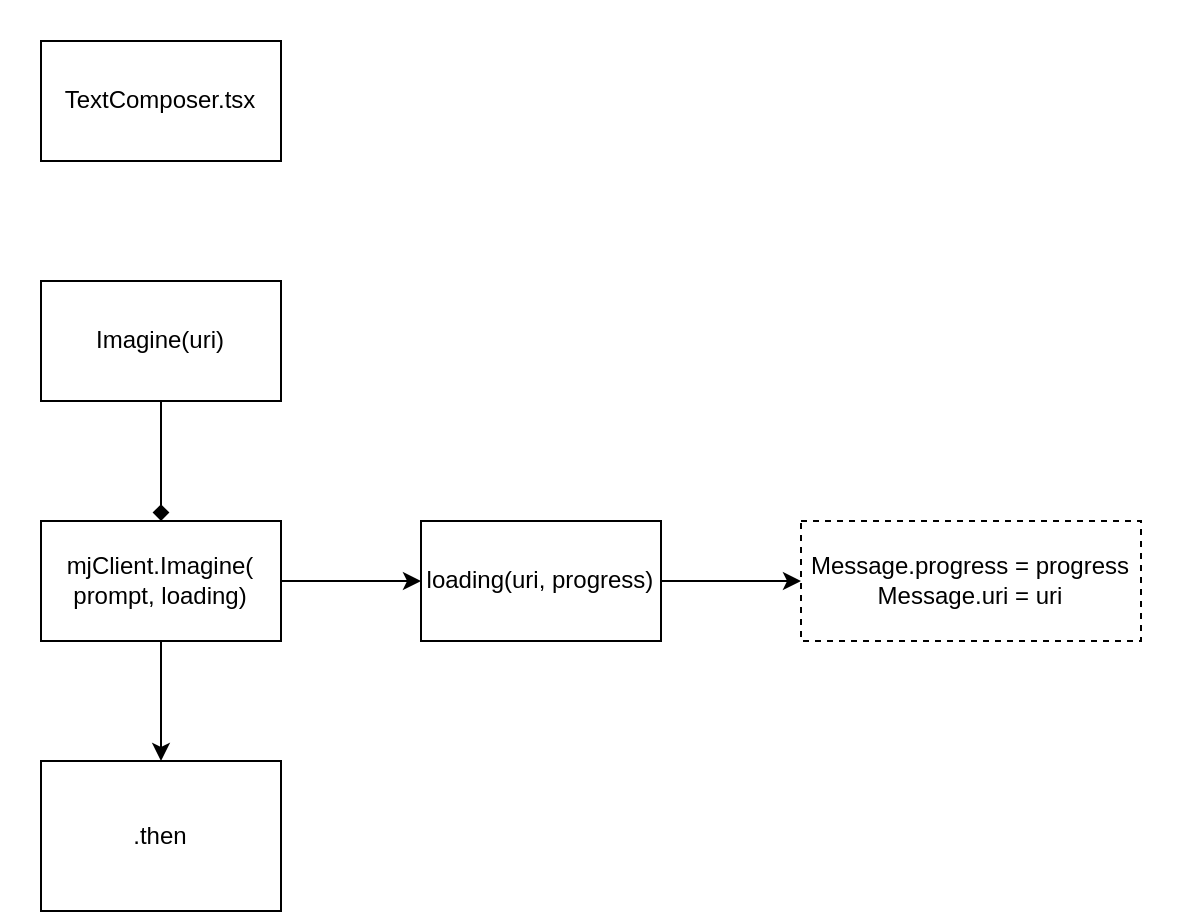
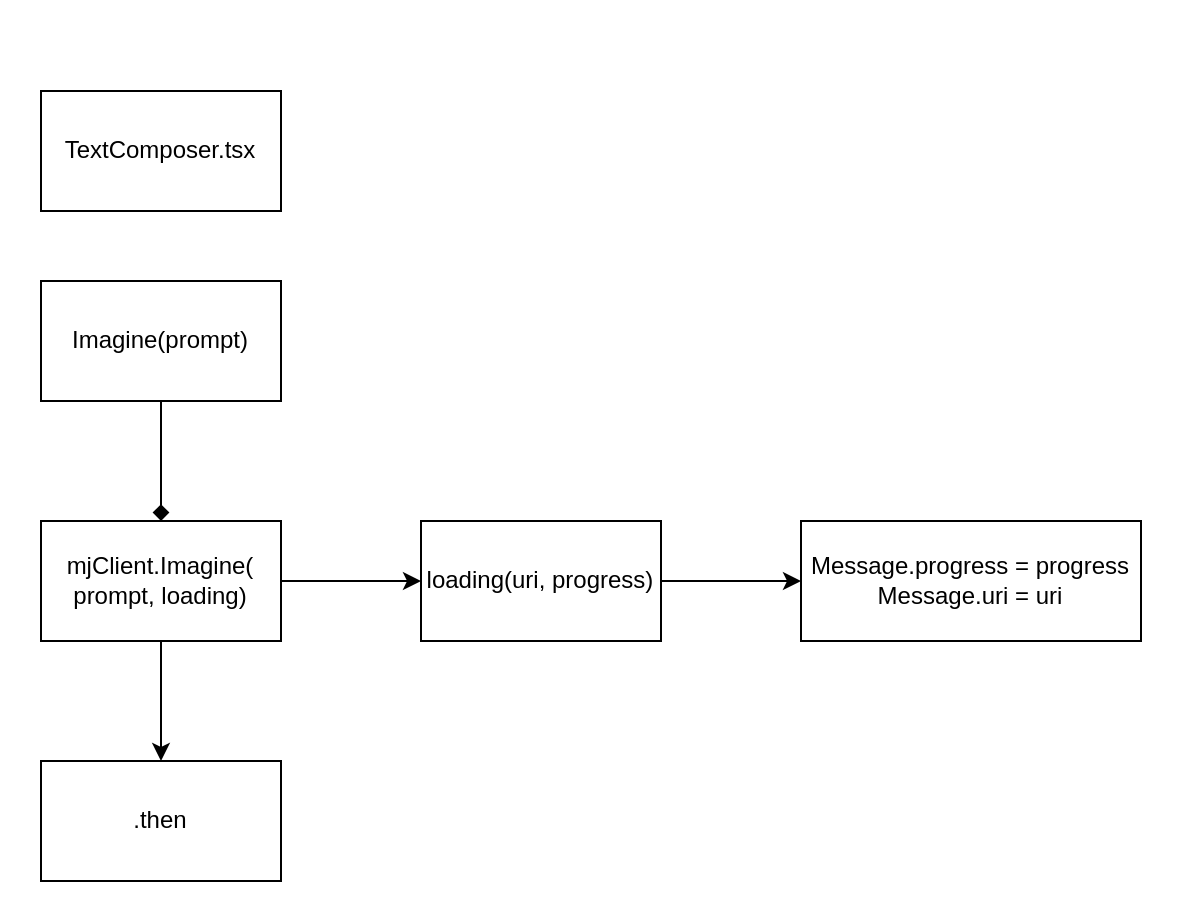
node "TextComposer.tsx": moved (161, 101) -> (161, 151)
node "Imagine(uri)": label "Imagine(uri)" -> "Imagine(prompt)"
node "Message.progress = progress Message.uri = uri": style dashed -> solid
node ".then": size 240x150 -> 240x120
